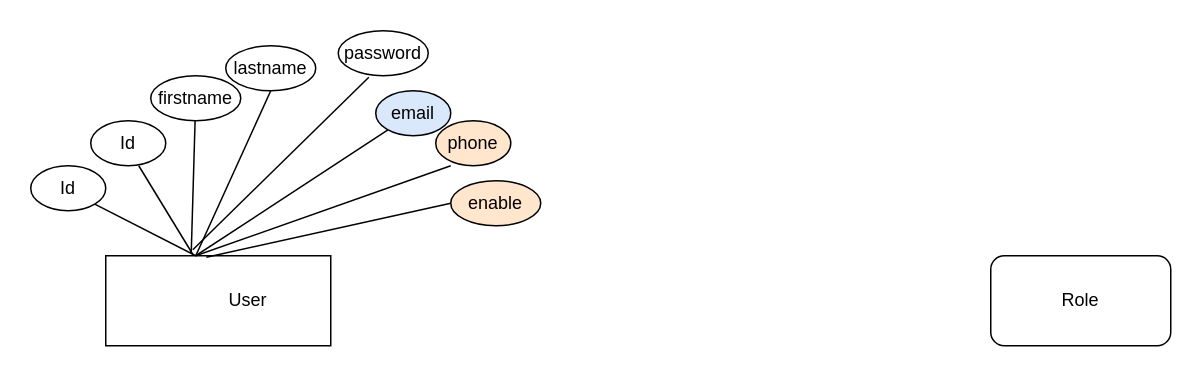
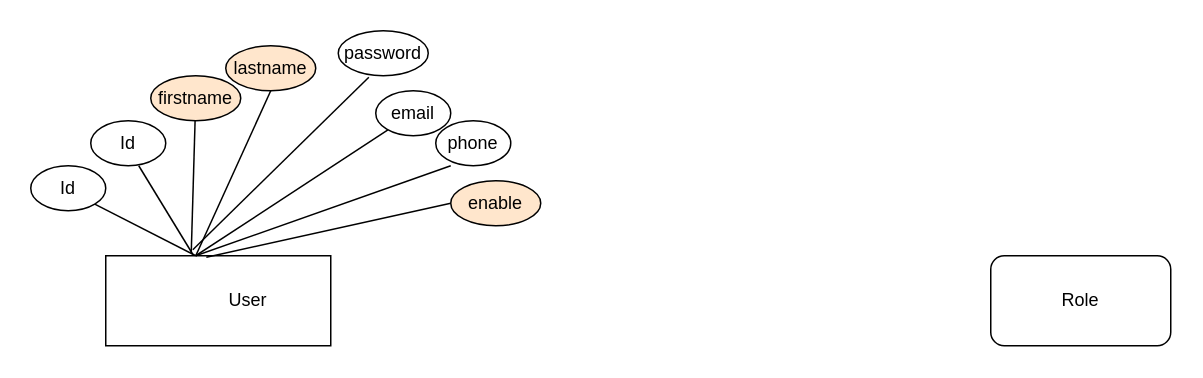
node "lastname": fillcolor #ffffff -> #ffe6cc
node "firstname": fillcolor #ffffff -> #ffe6cc
node "email": fillcolor #dae8fc -> #ffffff
node "phone": fillcolor #ffe6cc -> #ffffff
